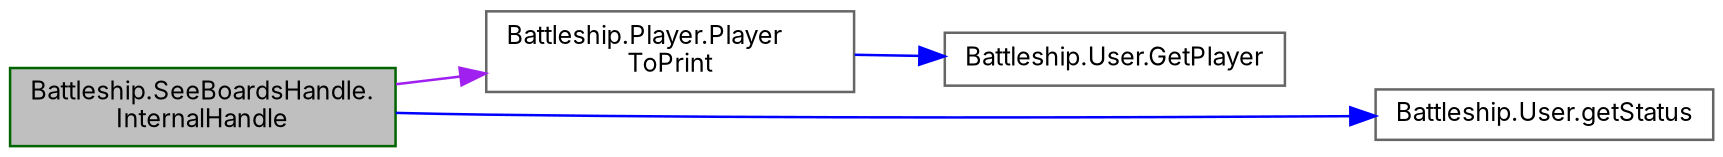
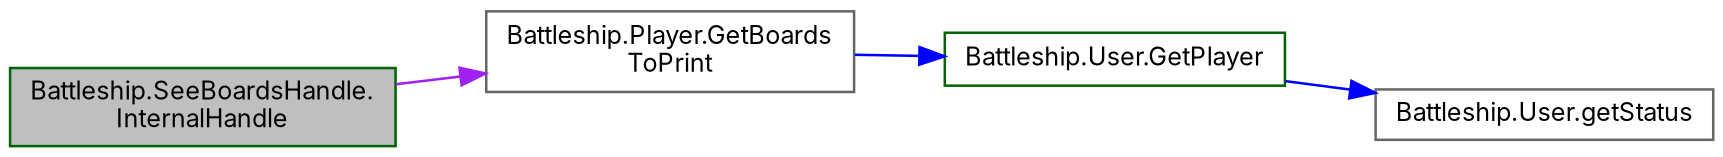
node "Battleship.Player.Player ToPrint": label "Battleship.Player.Player ToPrint" -> "Battleship.Player.GetBoards ToPrint"
node "Battleship.User.GetPlayer": color gray40 -> darkgreen
edge "Battleship.SeeBoardsHandle. InternalHandle" -> "Battleship.User.getStatus": now "Battleship.User.GetPlayer" -> "Battleship.User.getStatus"
